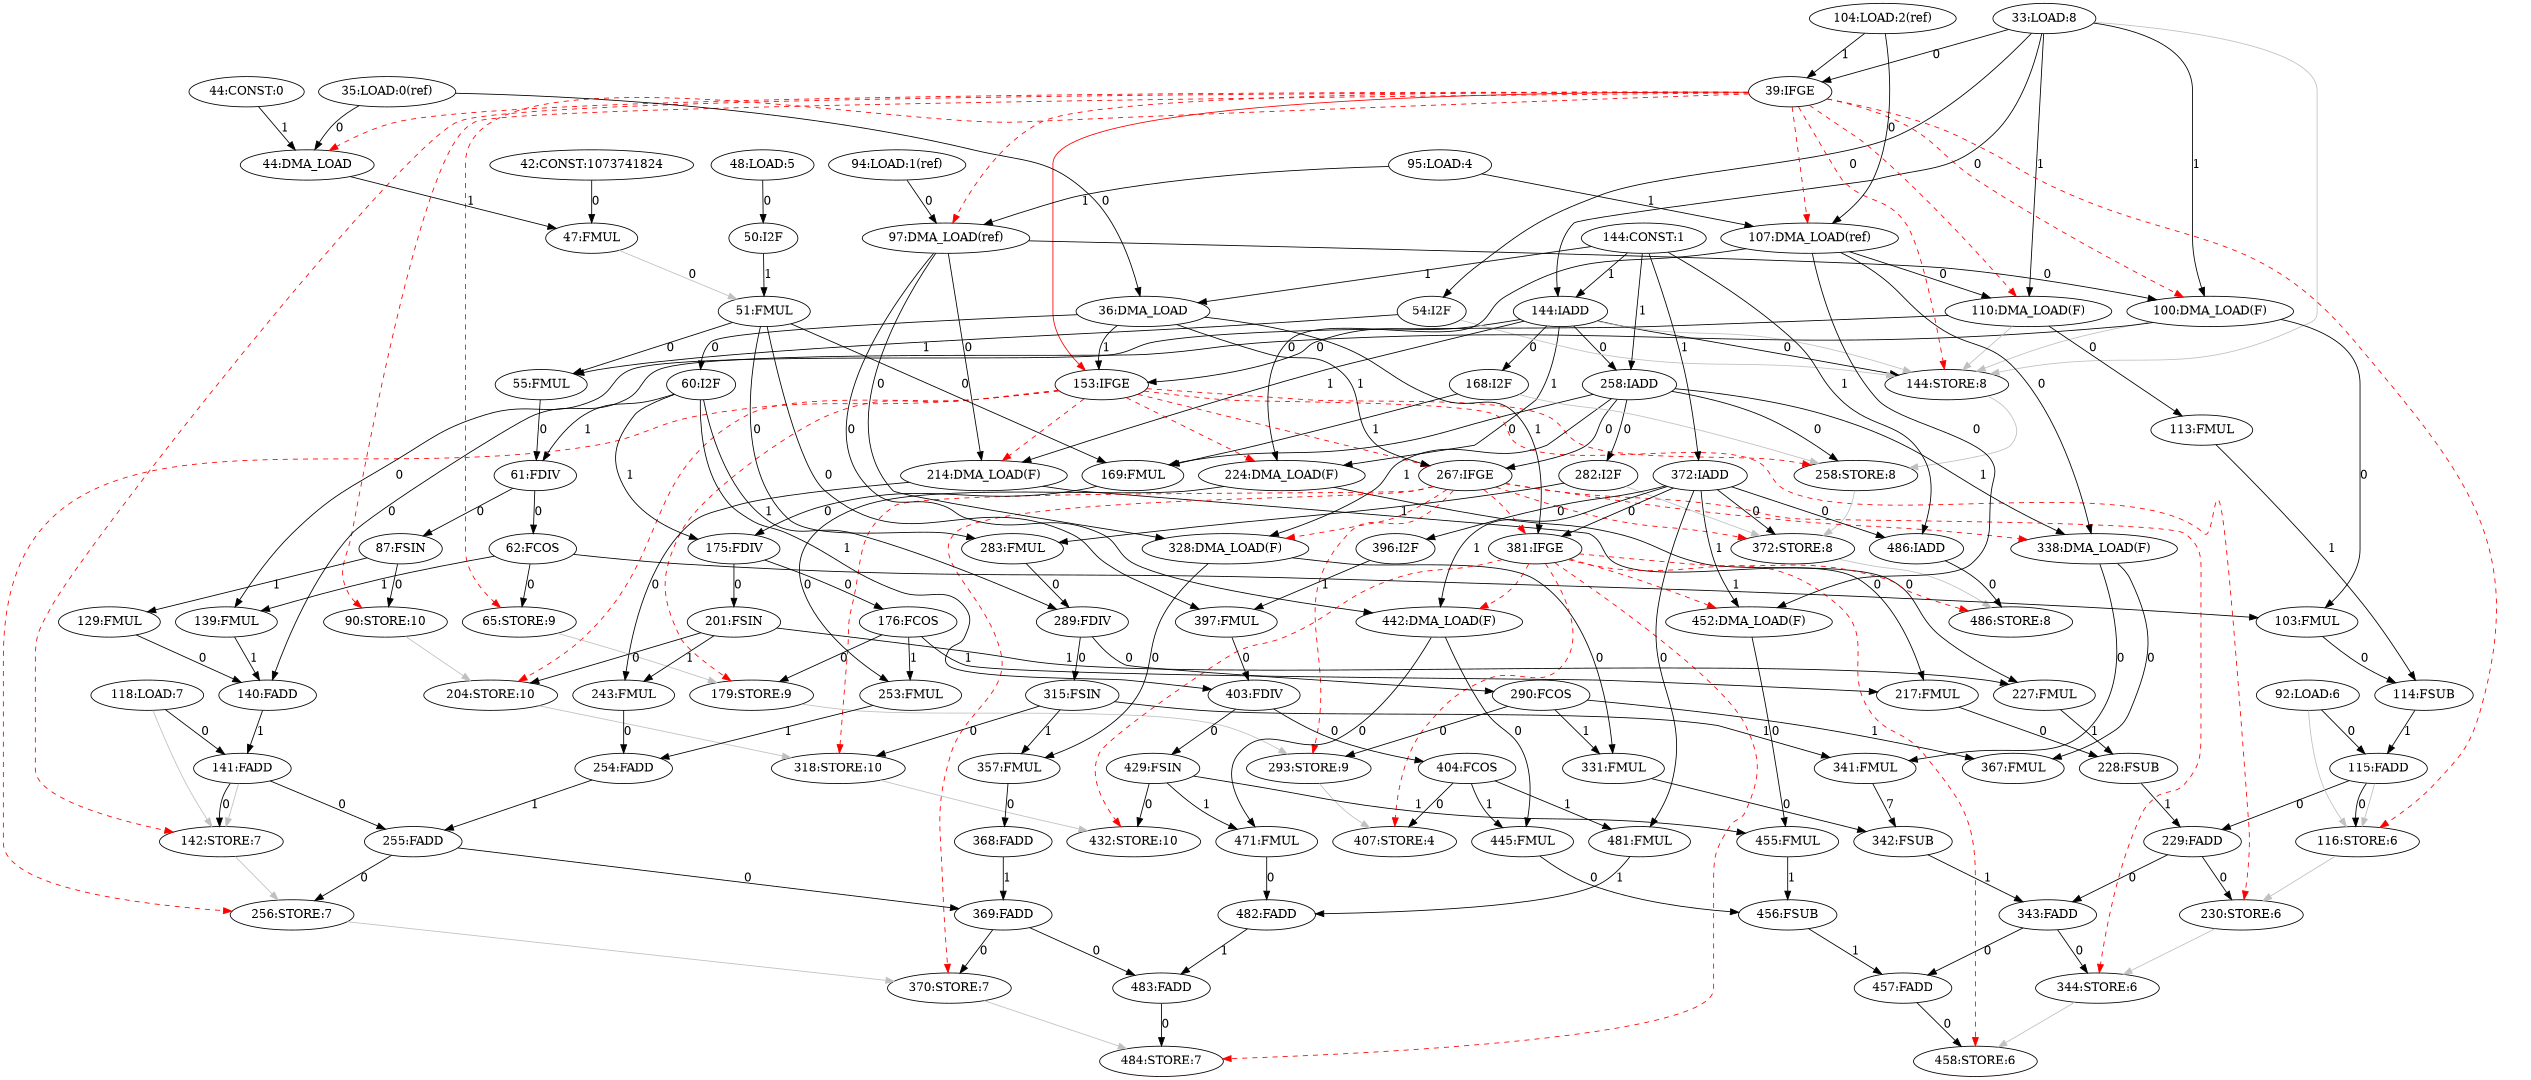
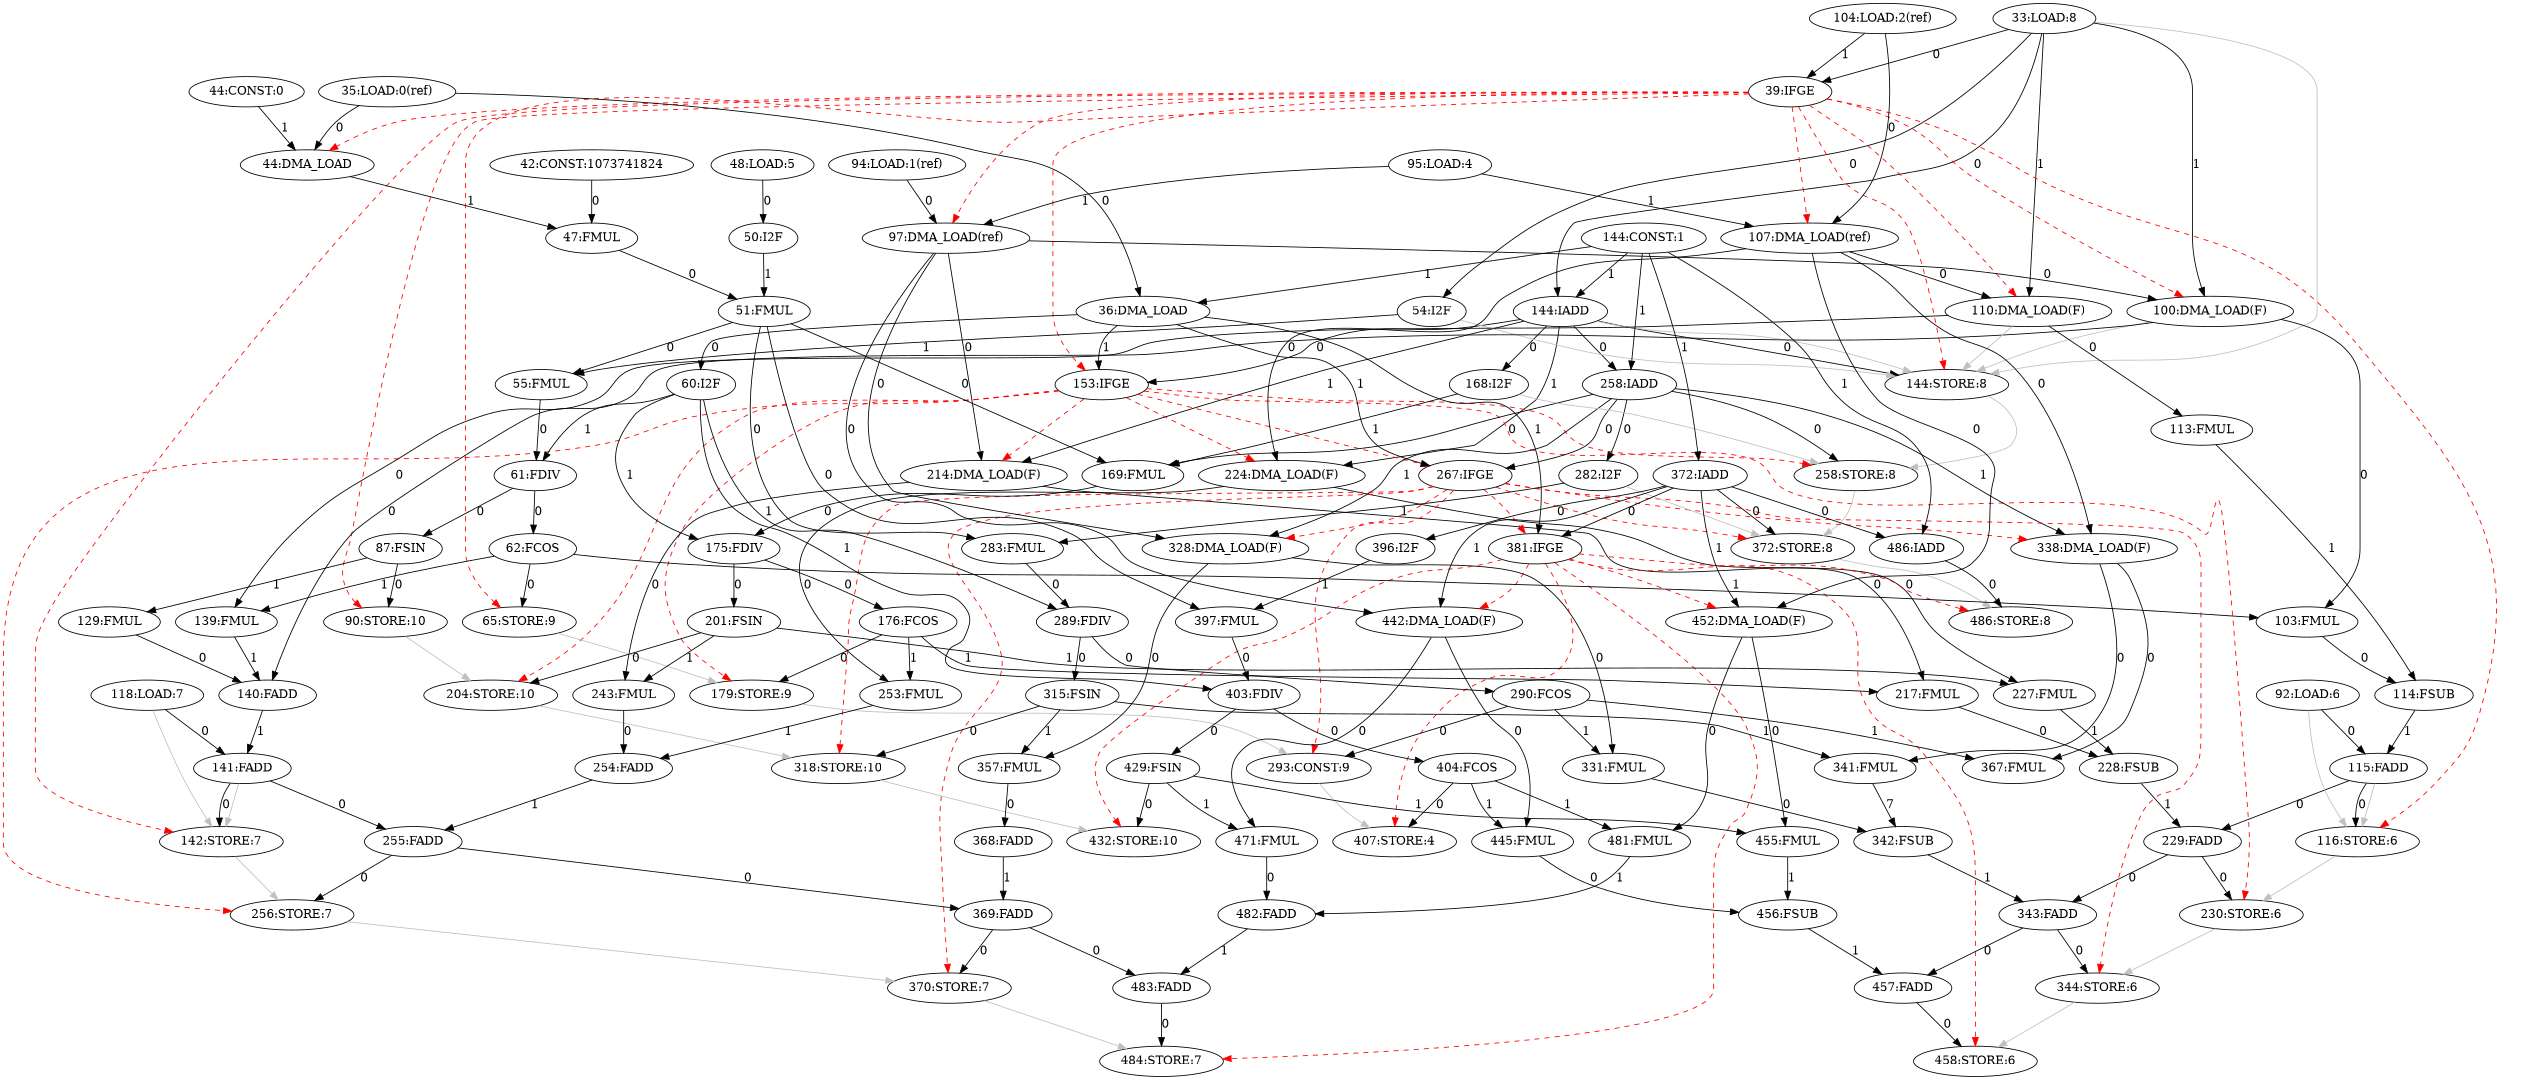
edge "39:IFGE" -> "153:IFGE": style solid -> dashed
edge "47:FMUL" -> "51:FMUL": color gray -> black
edge "372:IADD" -> "481:FMUL": now "452:DMA_LOAD(F)" -> "481:FMUL"
node "293:STORE:9": label "293:STORE:9" -> "293:CONST:9"
